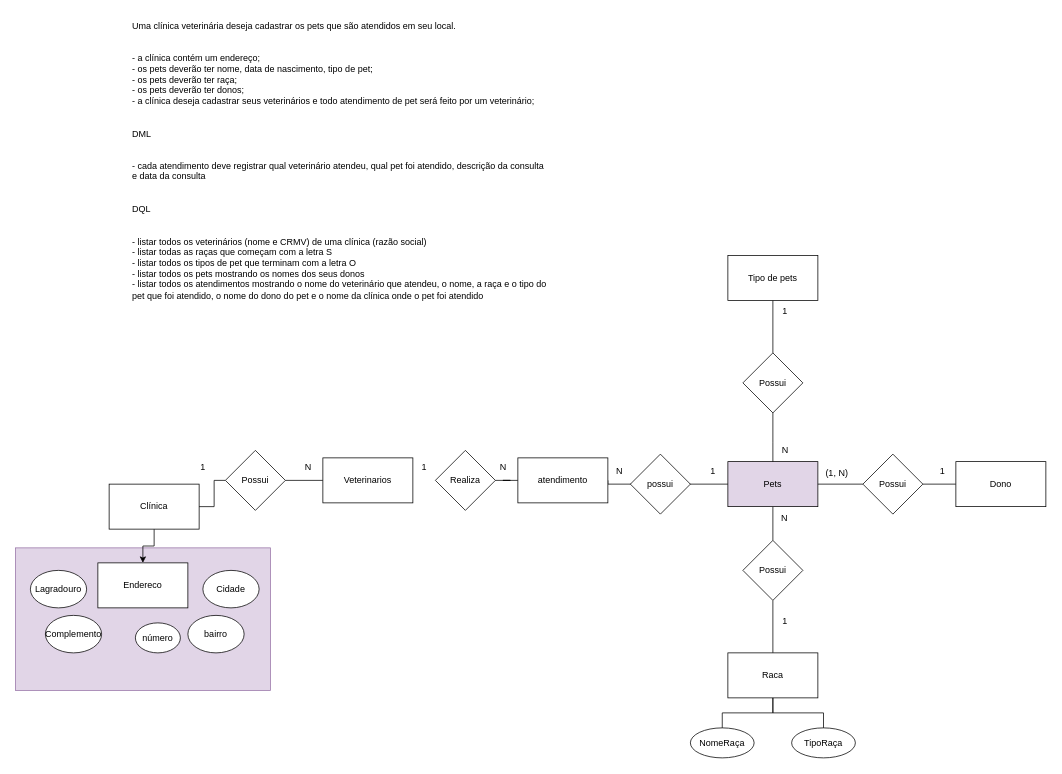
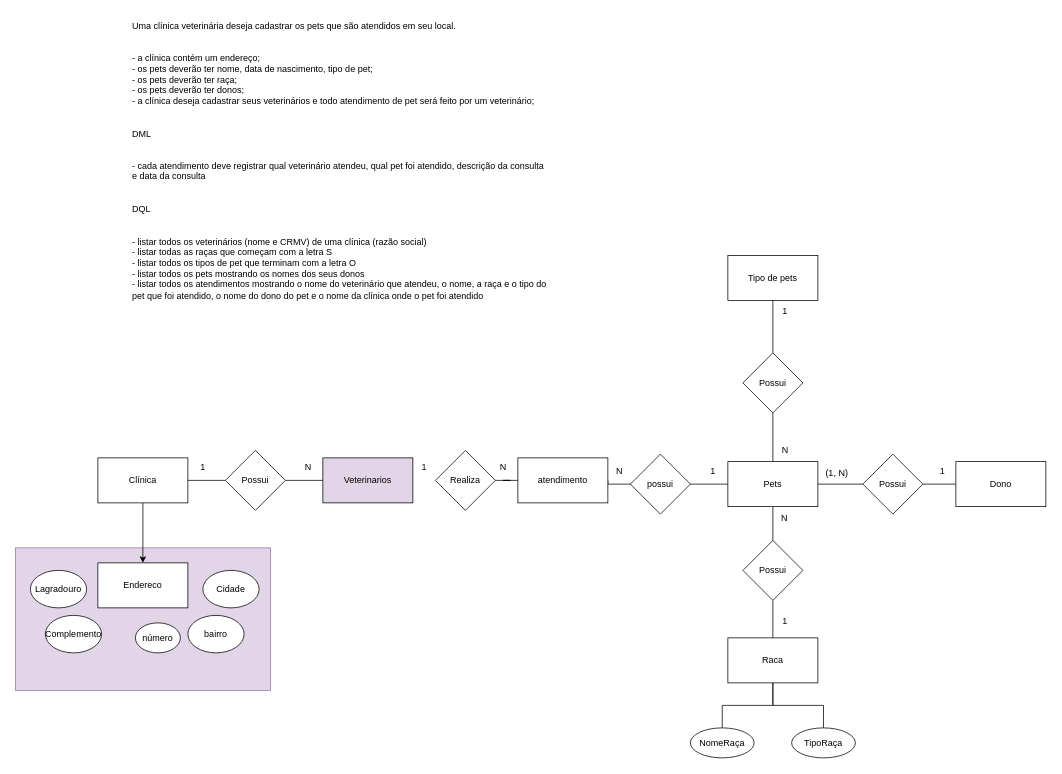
node "Veterinarios": fillcolor #ffffff -> #e1d5e7
node "Pets": fillcolor #e1d5e7 -> #ffffff
node "Clínica": moved (154, 507) -> (143, 480)
node "Raca": moved (773, 675) -> (773, 660)
